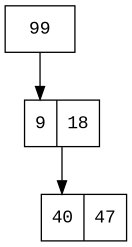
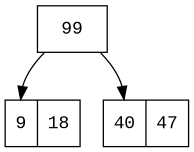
edge "9" -> "40": now "99" -> "40"
